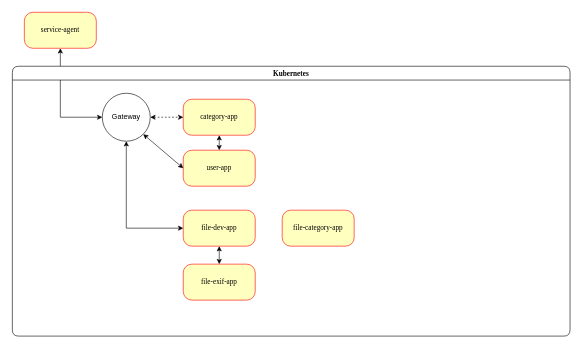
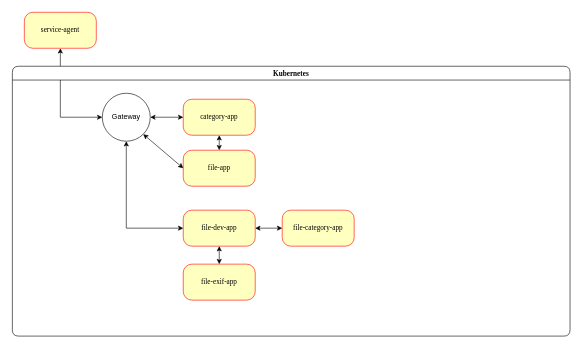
edge "Gateway" -- "category-app": style dashed -> solid
node "user-app": label "user-app" -> "file-app"
edge "file-dev-app" -- "file-category-app": added
